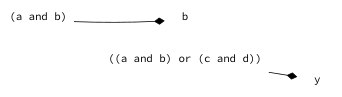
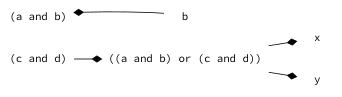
edge "(a and b)" -> "b": reversed
node "x": added
node "(c and d)": added
